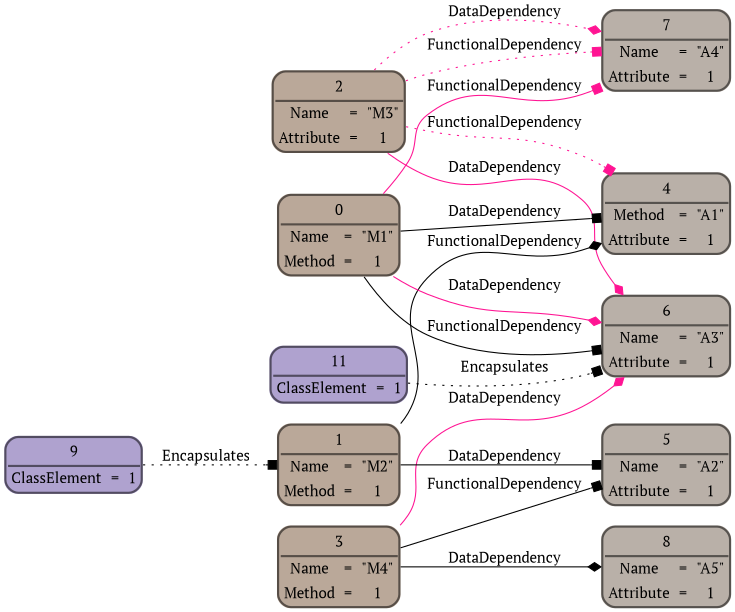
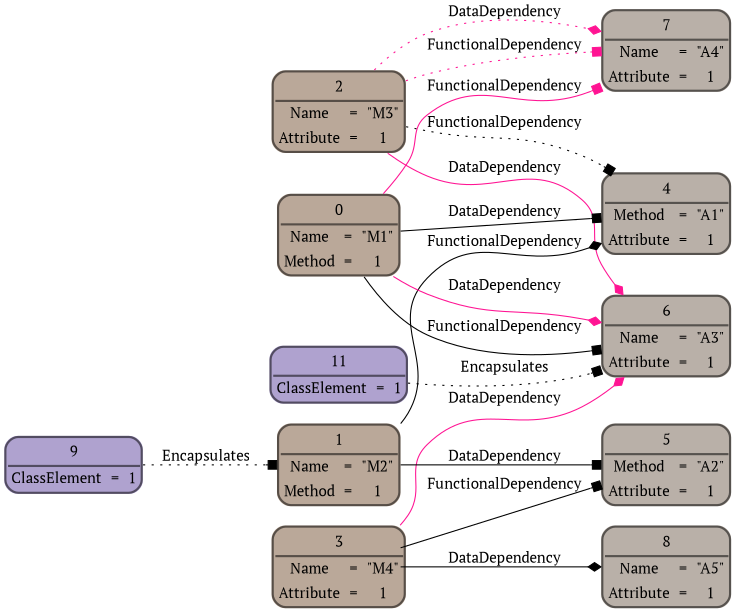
edge "2" -> "4": color deeppink -> black
node "5": text "Name" -> "Method"
node "3": text "Method" -> "Attribute"
